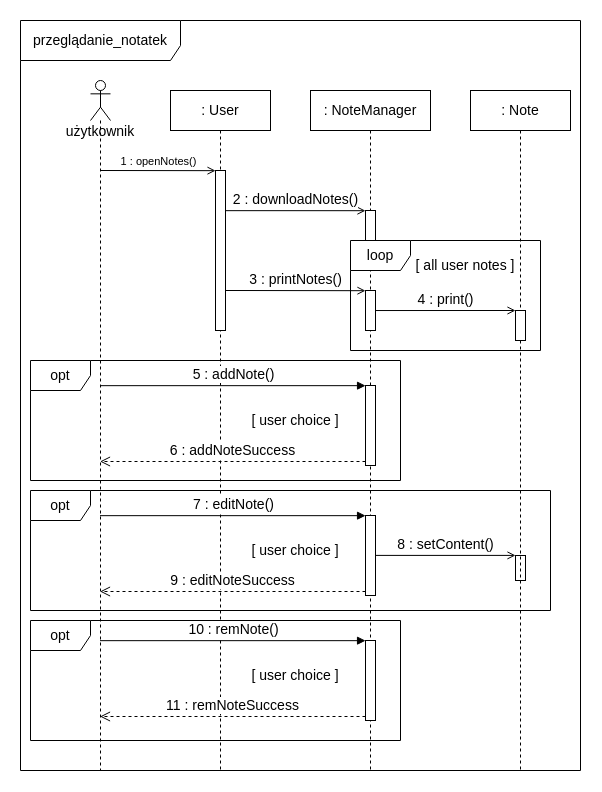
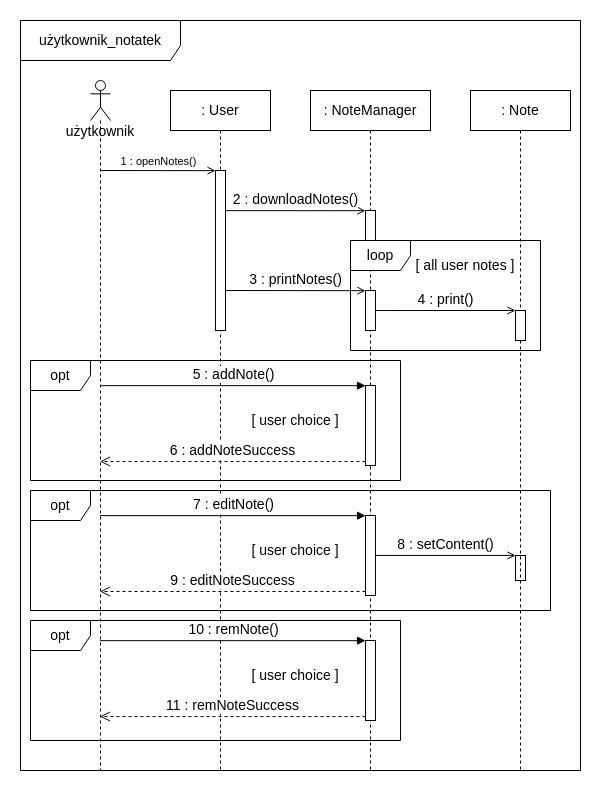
node "przeglądanie_notatek": label "przeglądanie_notatek" -> "użytkownik_notatek"
